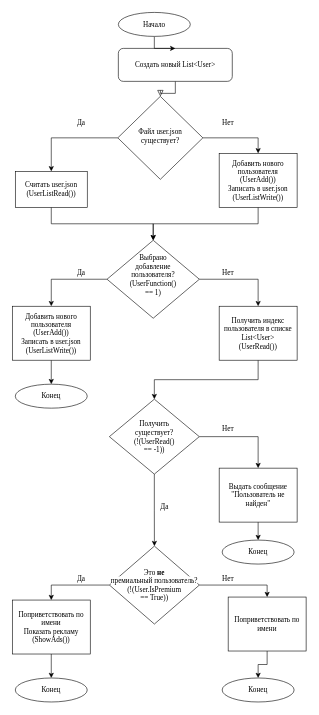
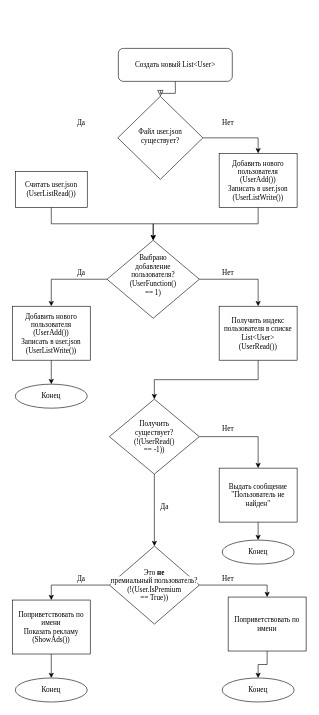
node "Начало": removed
edge "Начало" -> "Создать новый List<User>": removed
edge "Файл user.json существует?" -> "Считать user.json (UserListRead())": removed
